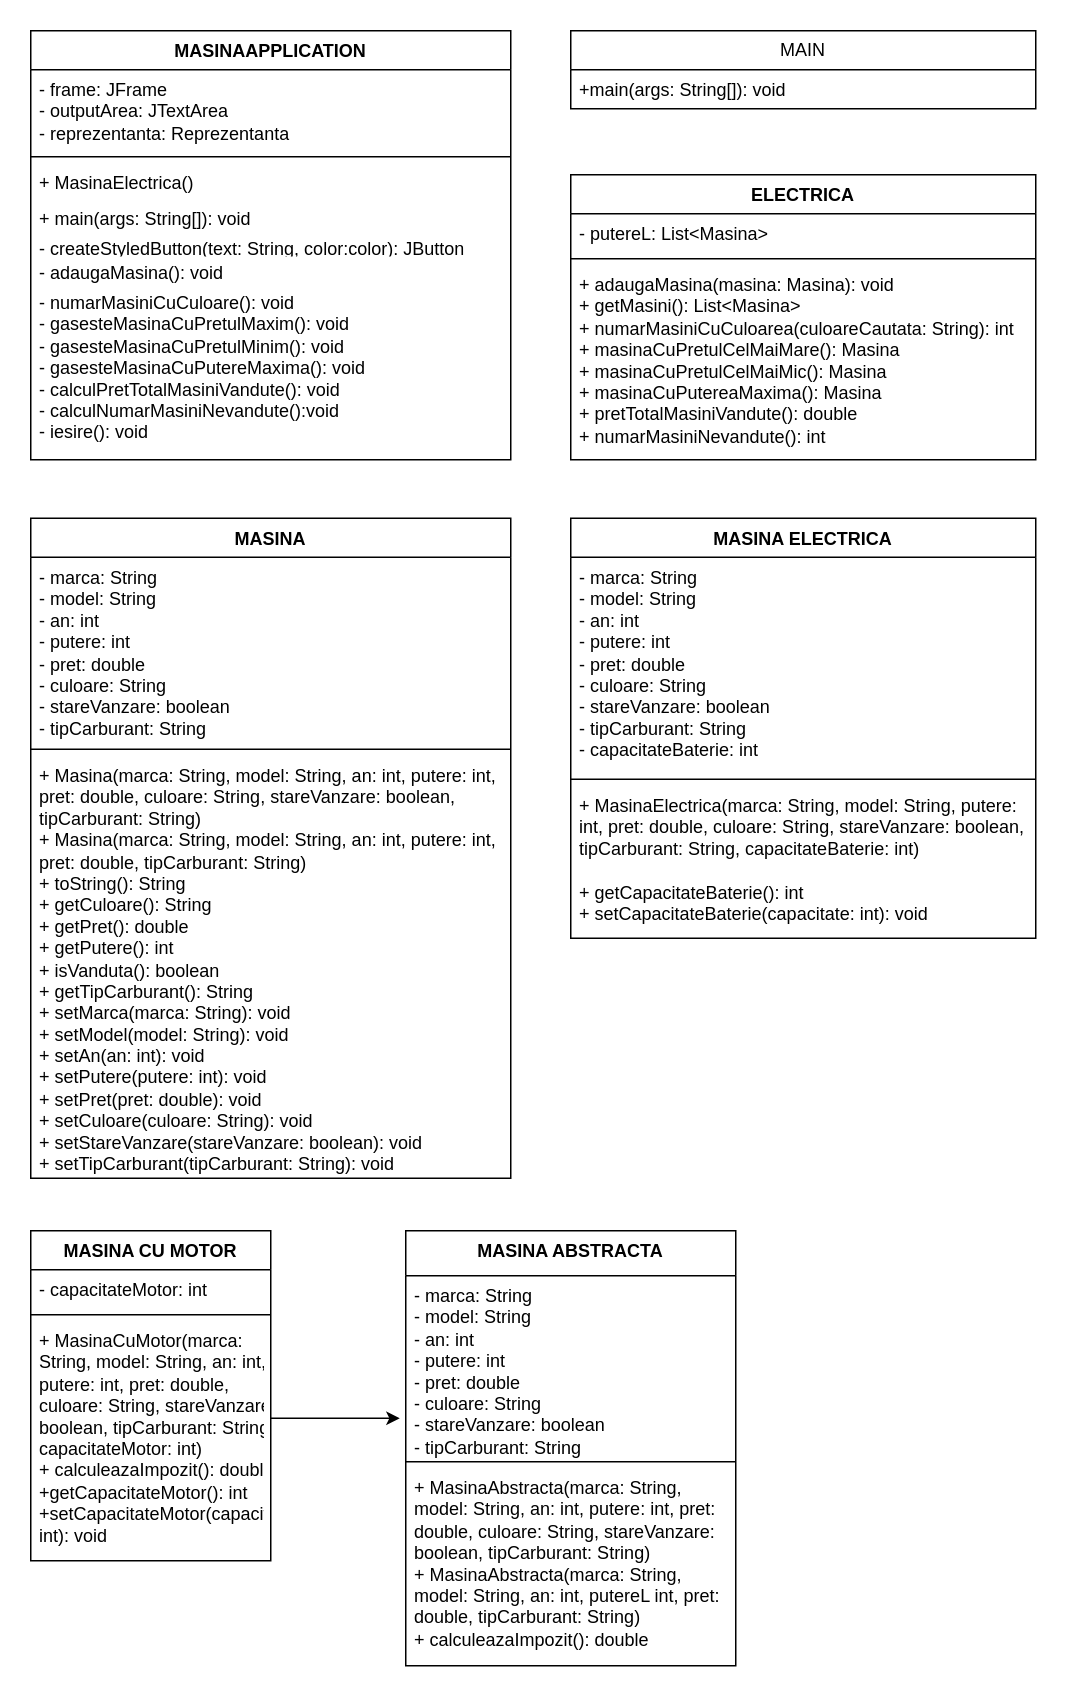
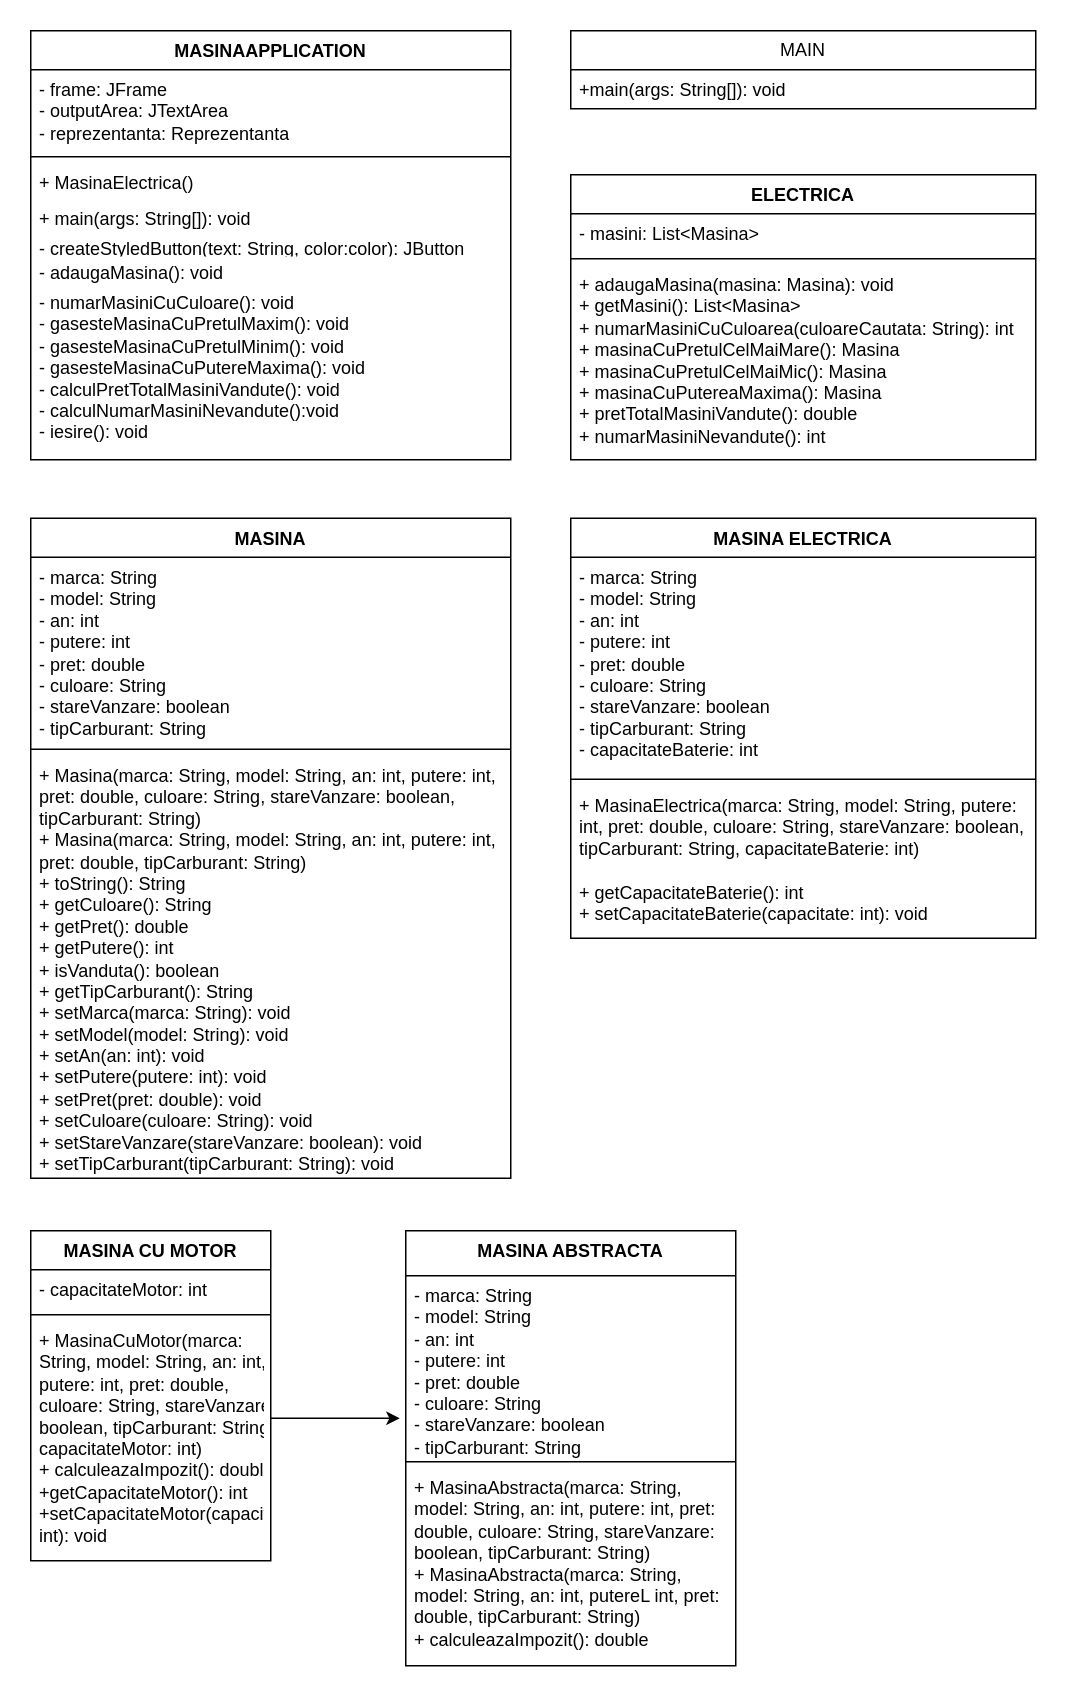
node "- putereL: List<Masina>": label "- putereL: List<Masina>" -> "- masini: List<Masina>"
